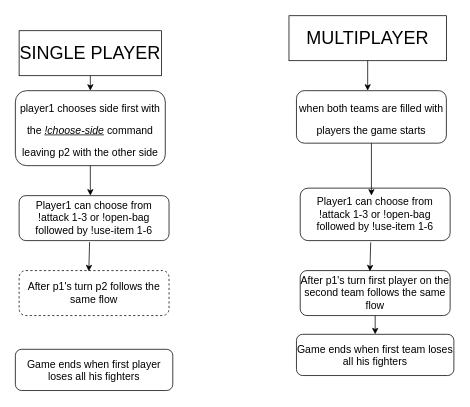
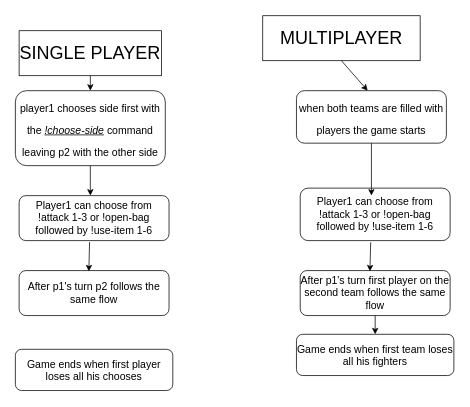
node "MULTIPLAYER": moved (368, 38) -> (342, 38)
node "After p1's turn p2 follows the same flow": style dashed -> solid
node "Game ends when first player loses all his fighters": label "Game ends when first player loses all his fighters" -> "Game ends when first player loses all his chooses"
